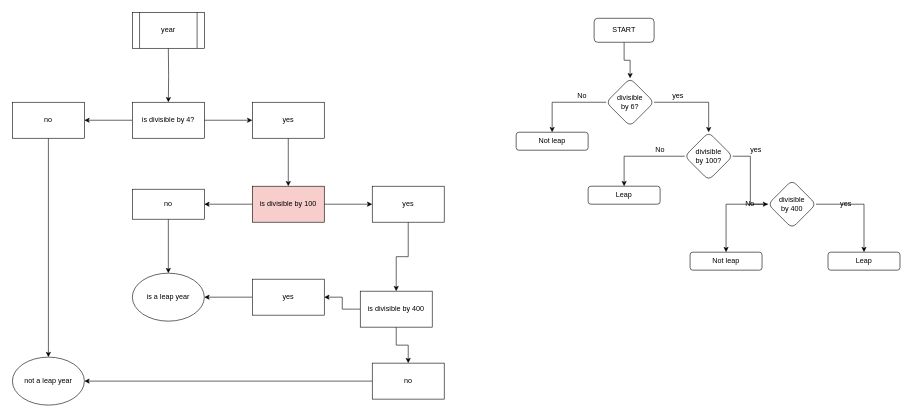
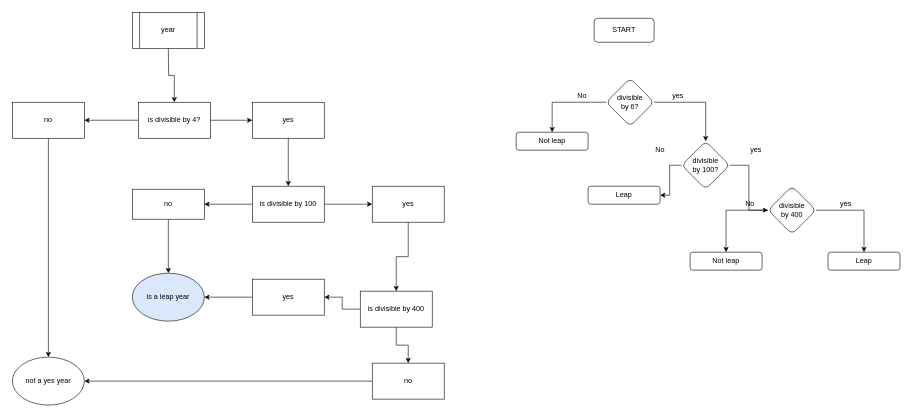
edge "START" -> "divisible by 6?": removed
node "is divisible by 4?": moved (168, 120) -> (174, 120)
node "divisible by 100?": moved (709, 156) -> (706, 165)
node "is divisible by 100": fillcolor #f8cecc -> #ffffff
node "divisible by 400": moved (792, 204) -> (792, 210)
node "is a leap year": fillcolor #ffffff -> #dae8fc
node "not a leap year": label "not a leap year" -> "not a yes year"
